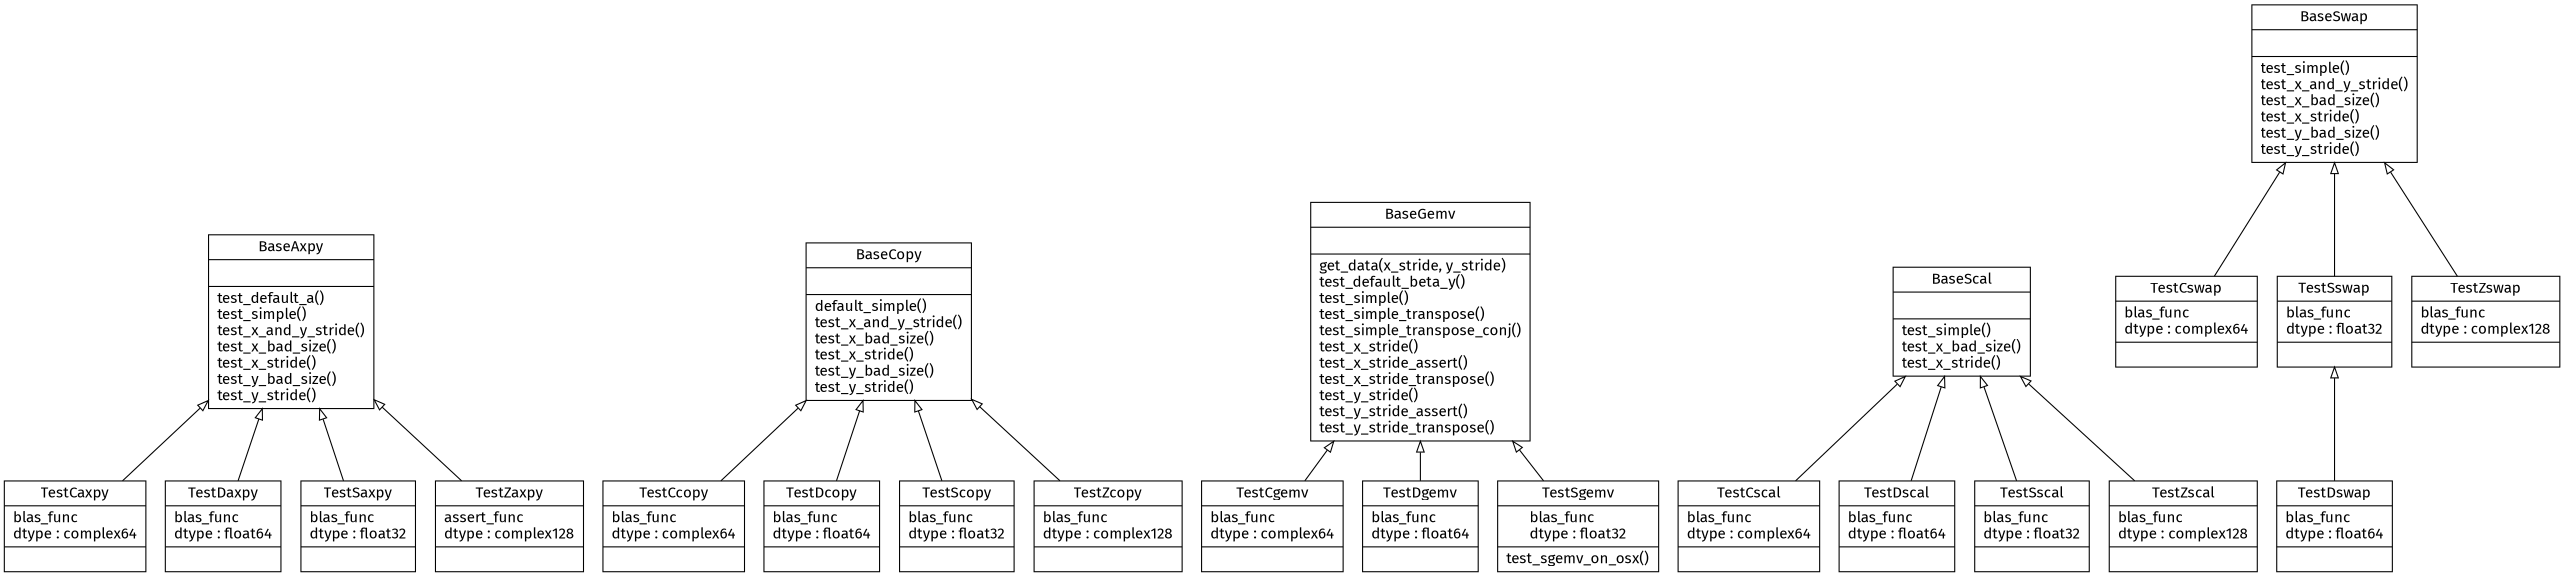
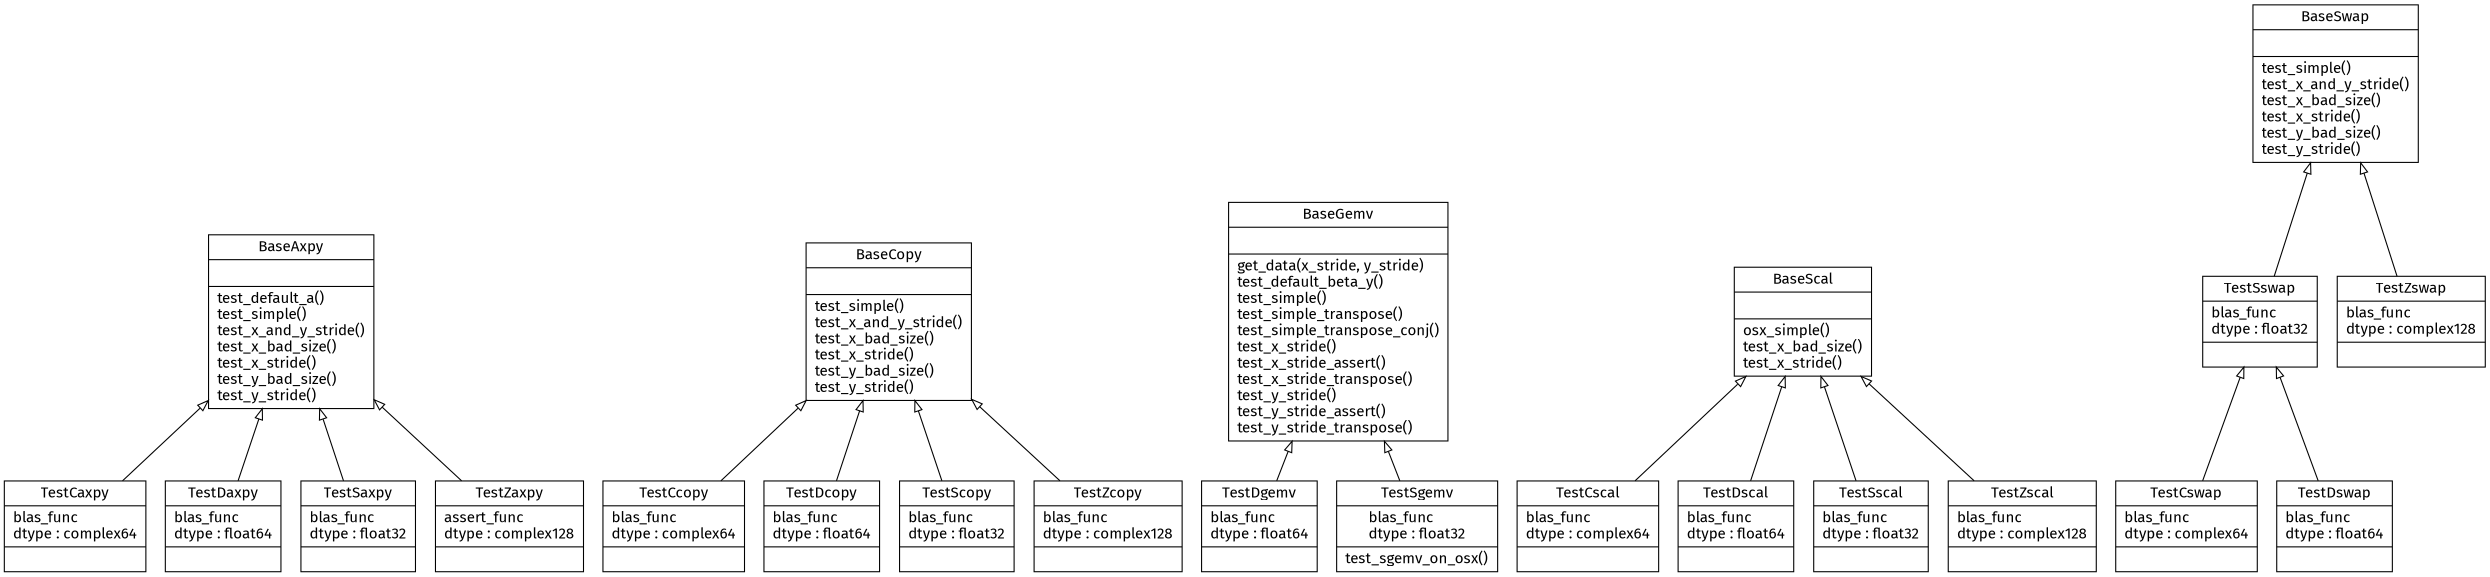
edge "TestCswap" -> "BaseSwap": now "TestCswap" -> "TestSswap"
node "BaseCopy": text "default_simple()" -> "test_simple()"
node "BaseScal": text "test_simple()" -> "osx_simple()"
node "TestCgemv": removed
